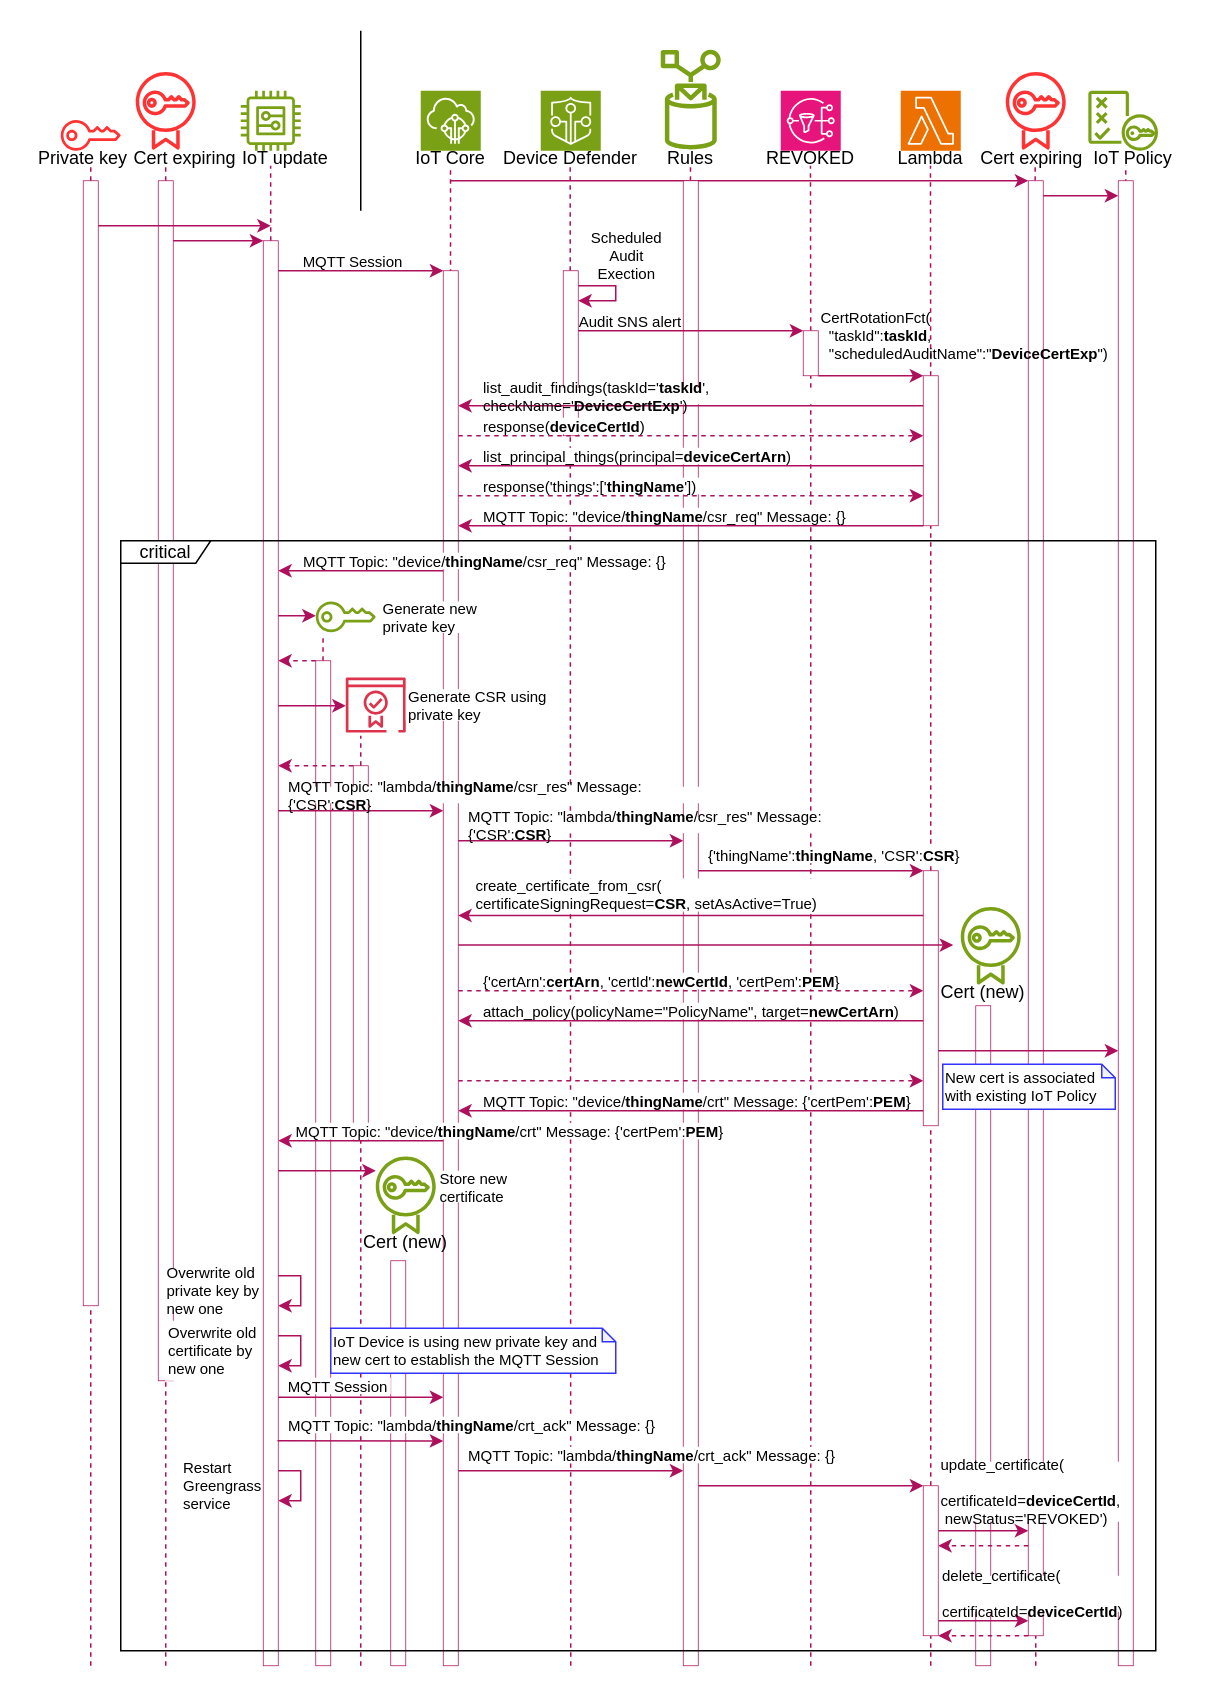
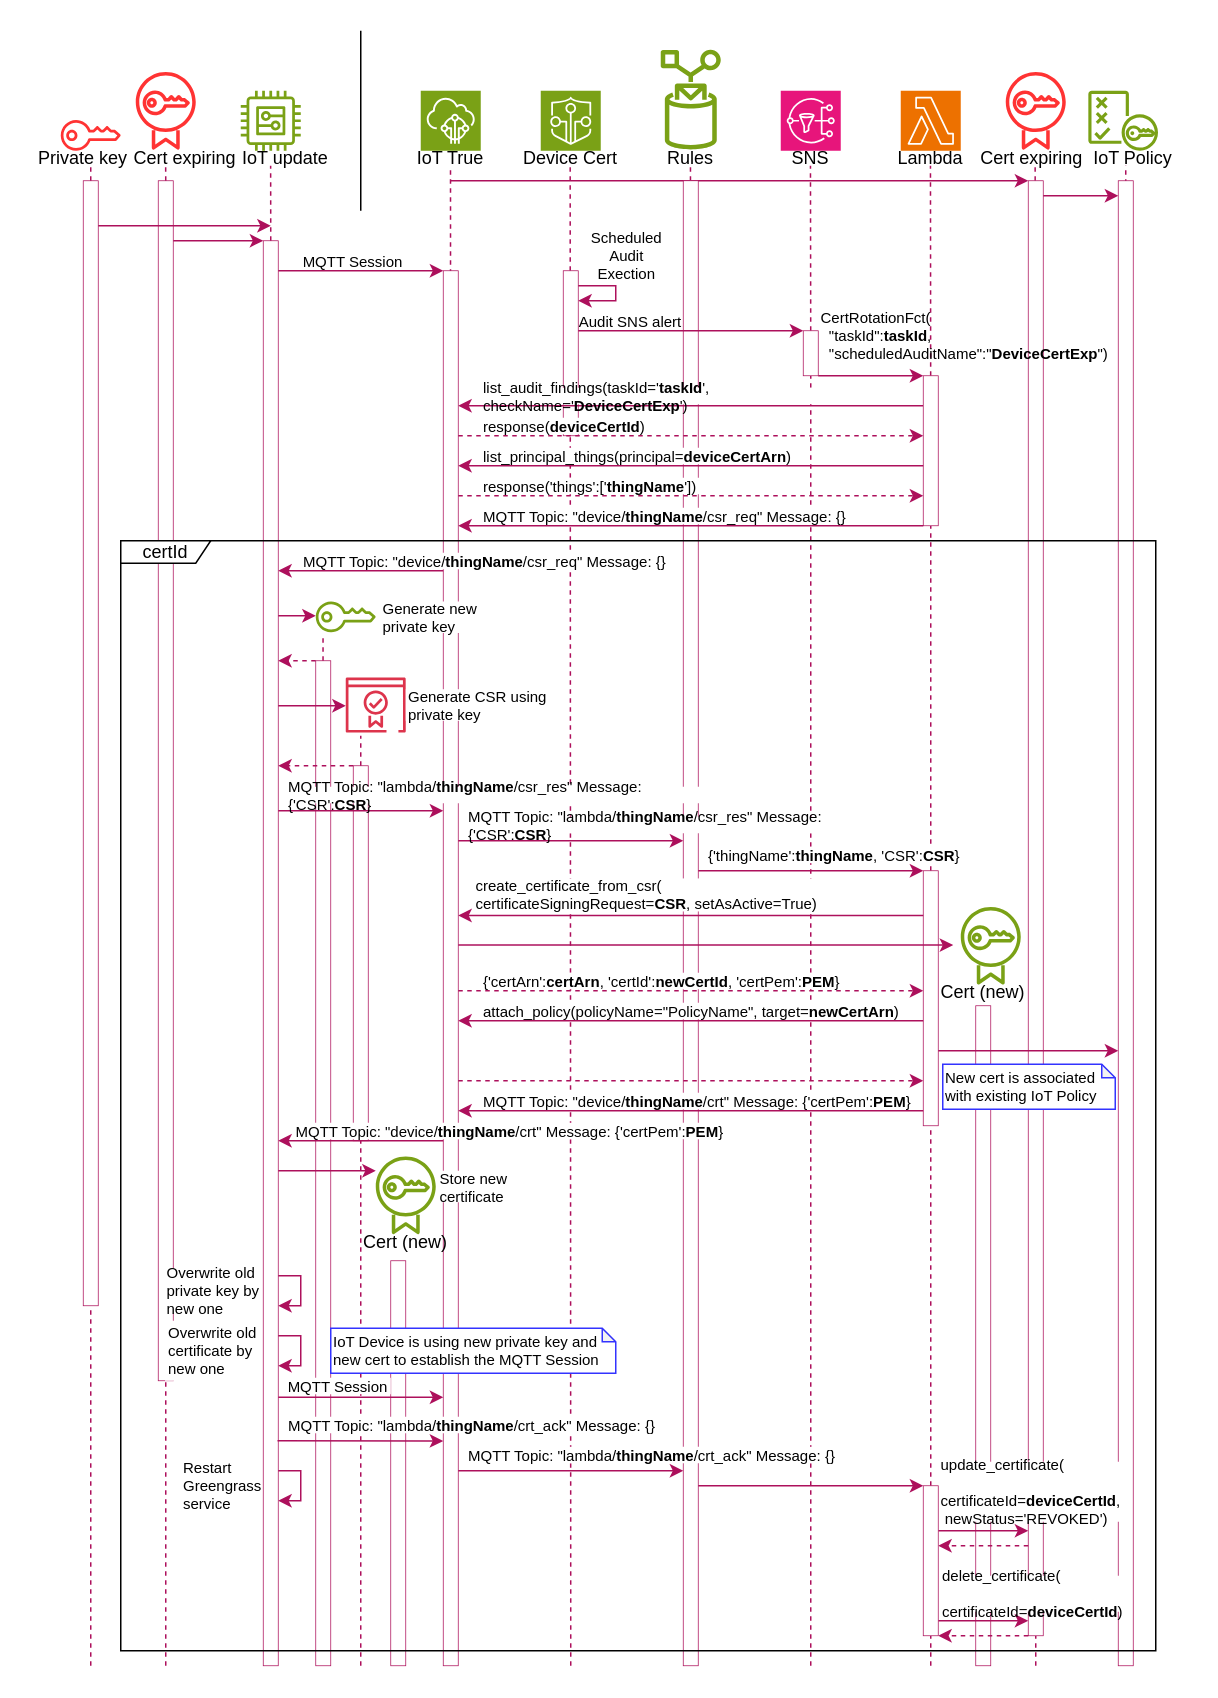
node "IoT Core": label "IoT Core" -> "IoT True"
node "Device Defender": label "Device Defender" -> "Device Cert"
node "REVOKED": label "REVOKED" -> "SNS"
node "critical": label "critical" -> "certId"
